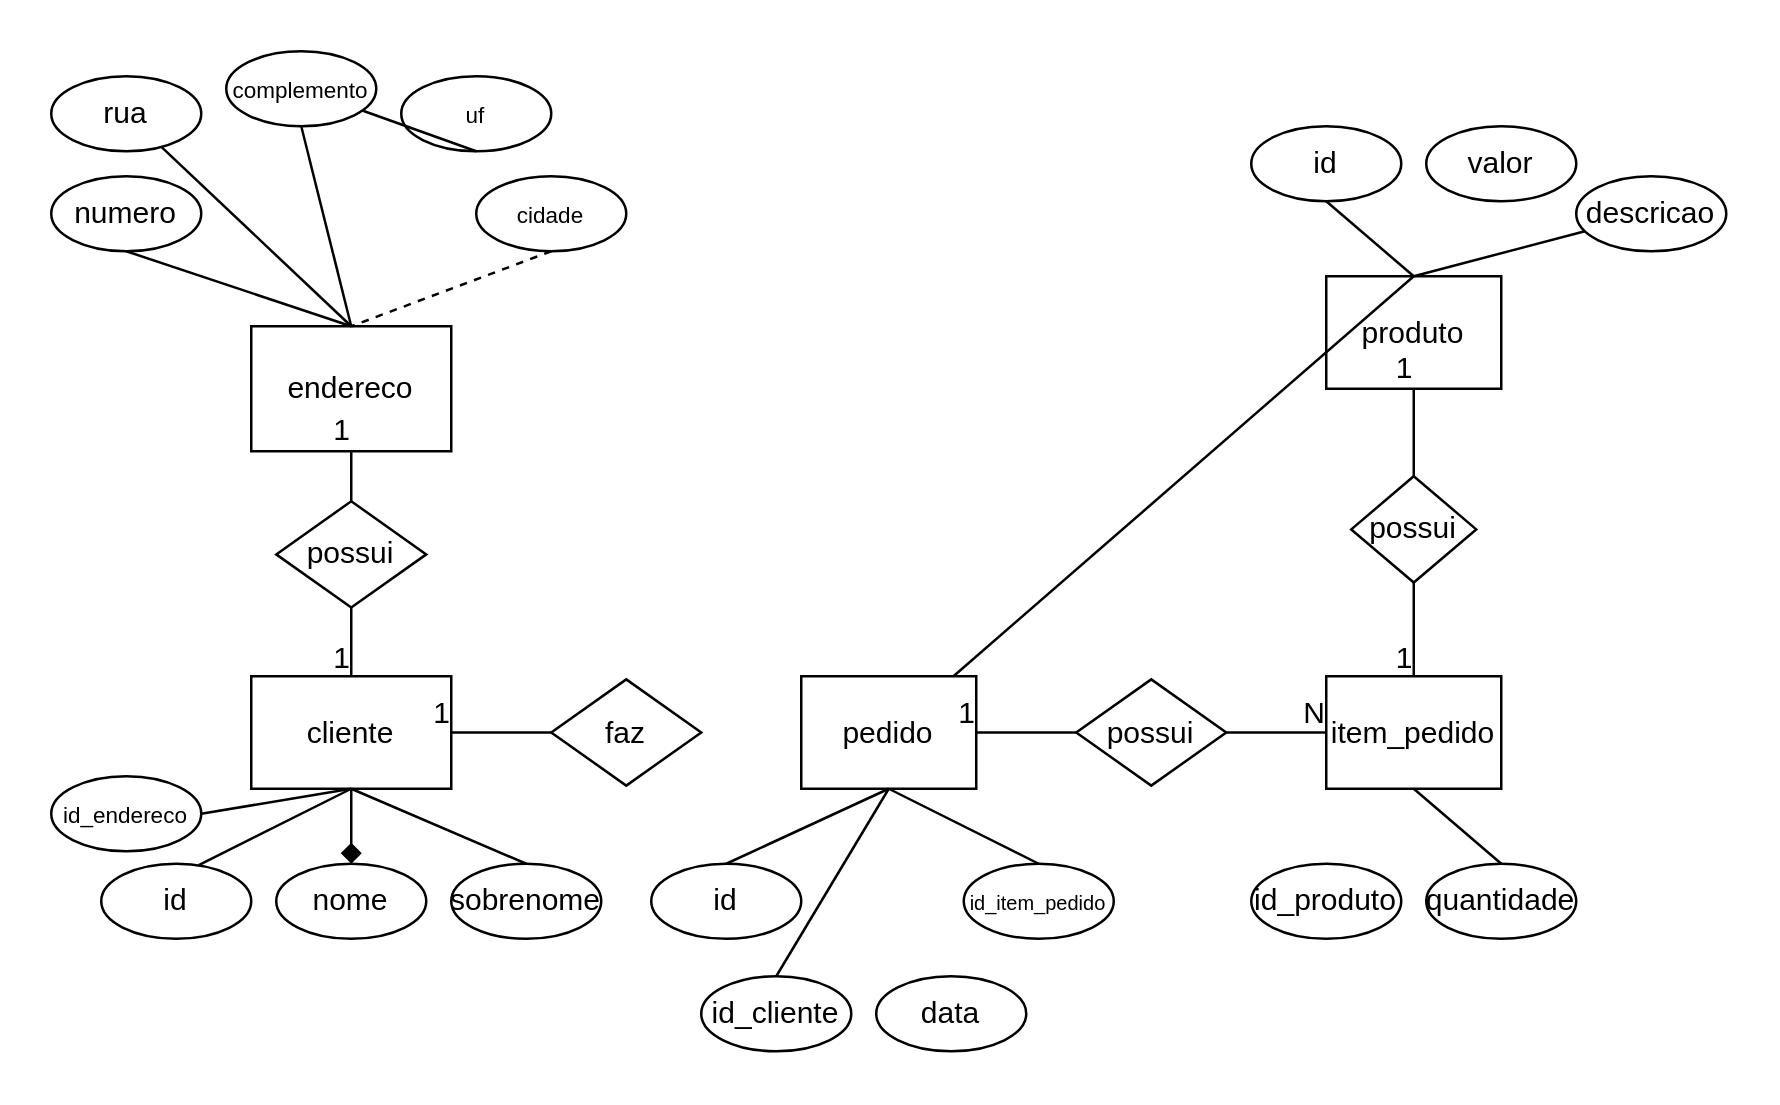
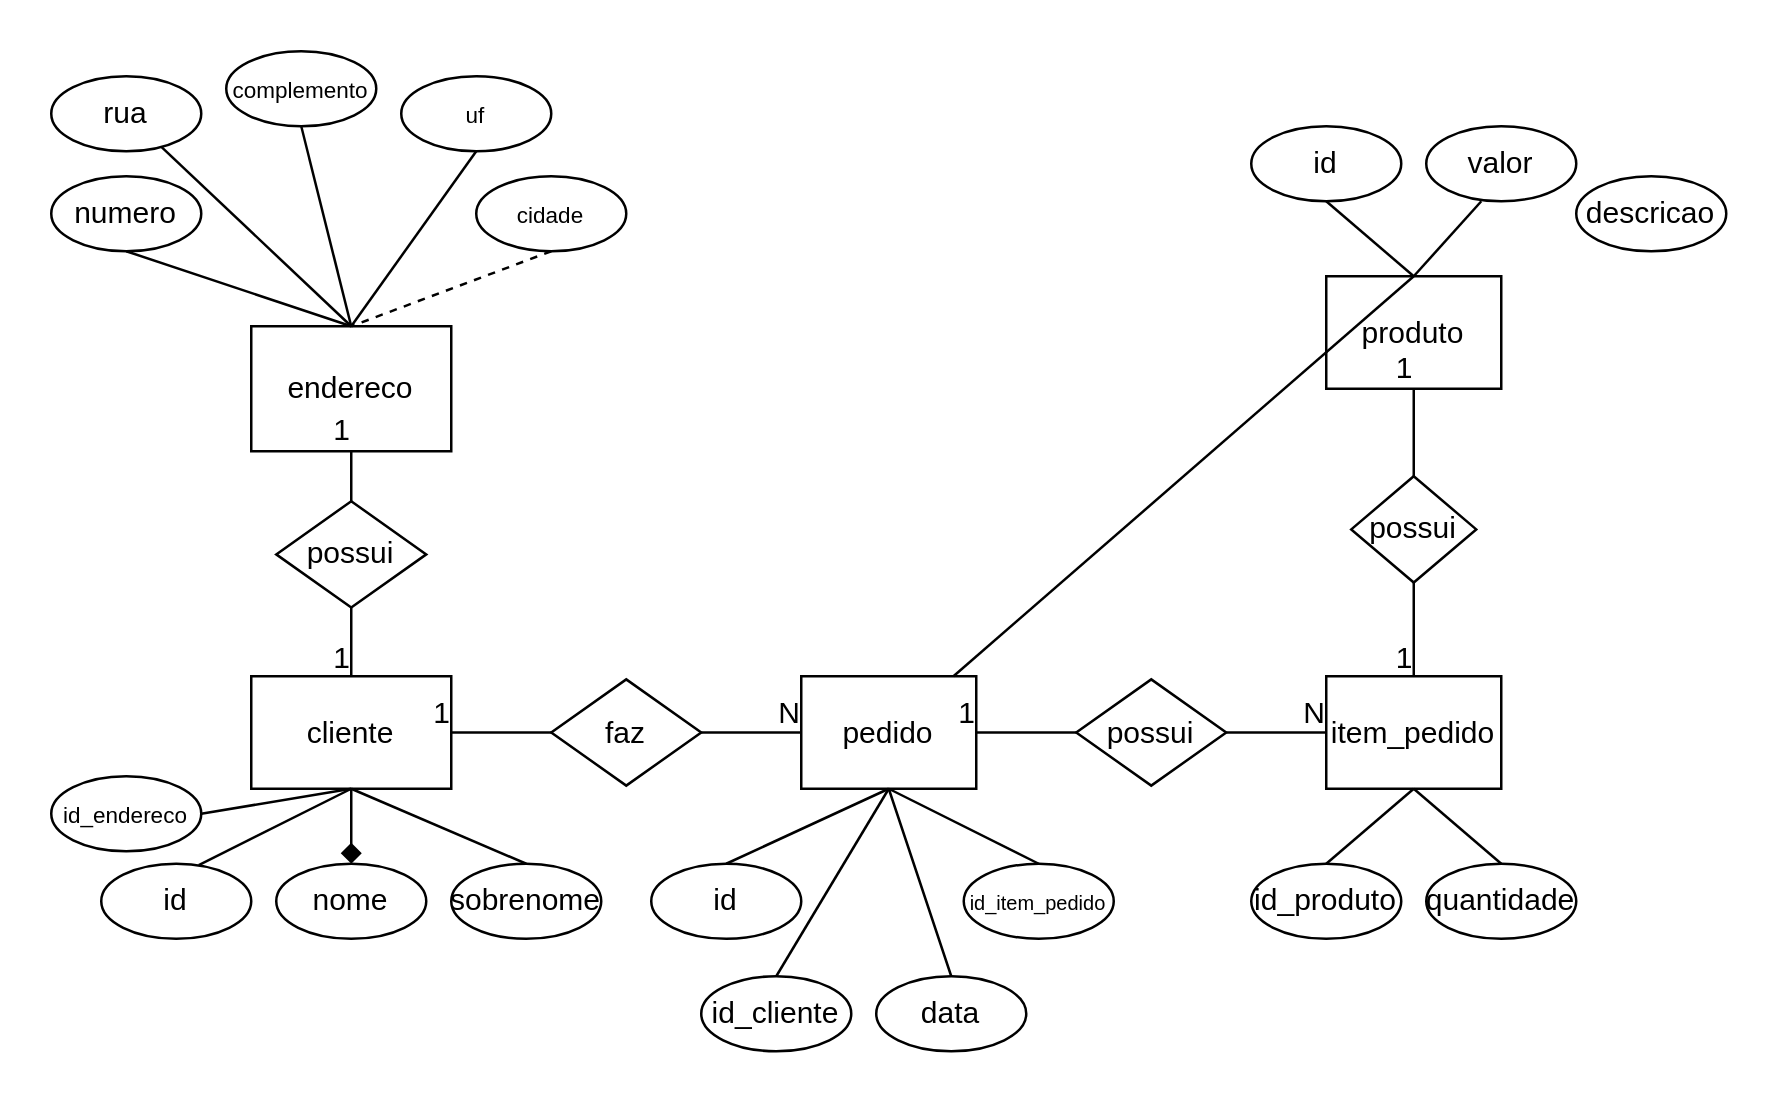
edge "complemento" -- "uf": now "endereco" -- "uf"
edge "descricao" -- "produto": now "valor" -- "produto"
edge "faz" -- "pedido": added, label "N"
edge "item_pedido" -- "id_produto": added
edge "pedido" -- "data": added
